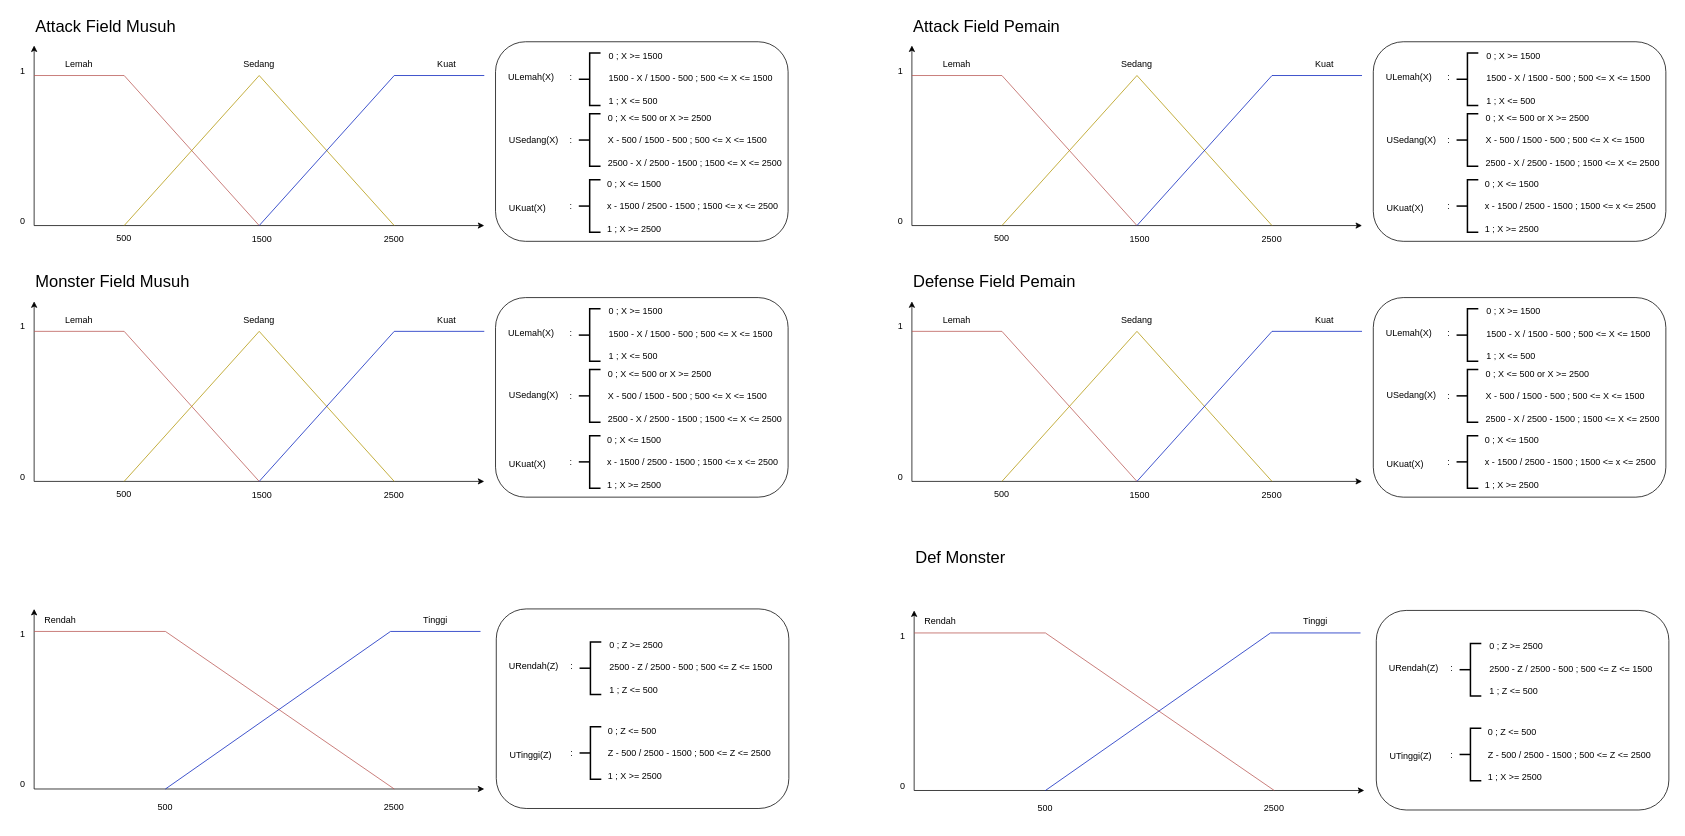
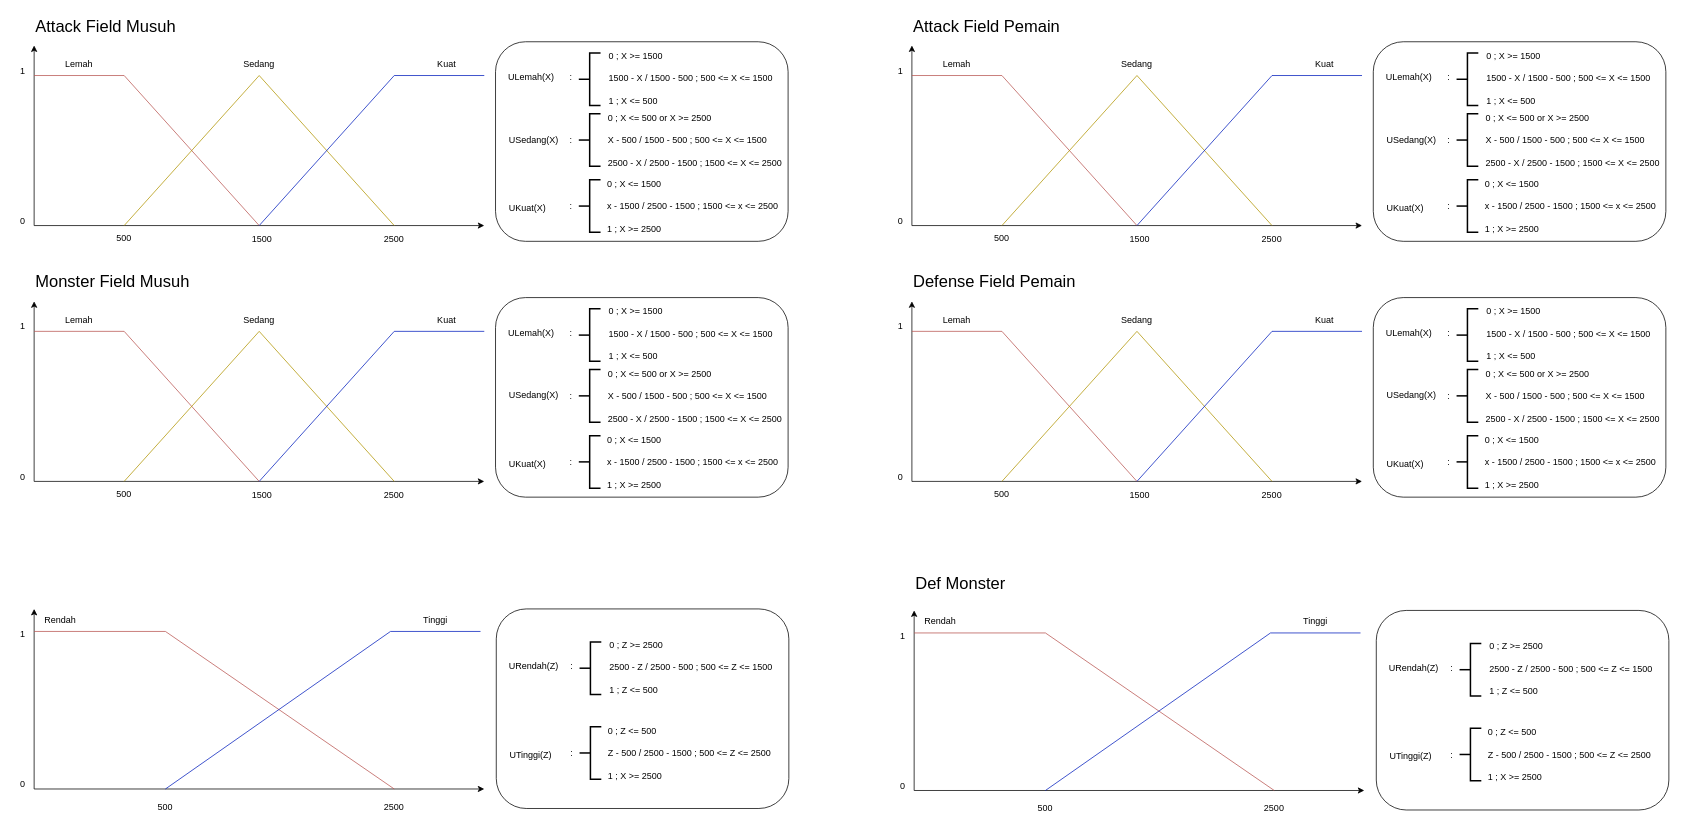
node "Def Monster": moved (1010, 558) -> (1010, 584)
